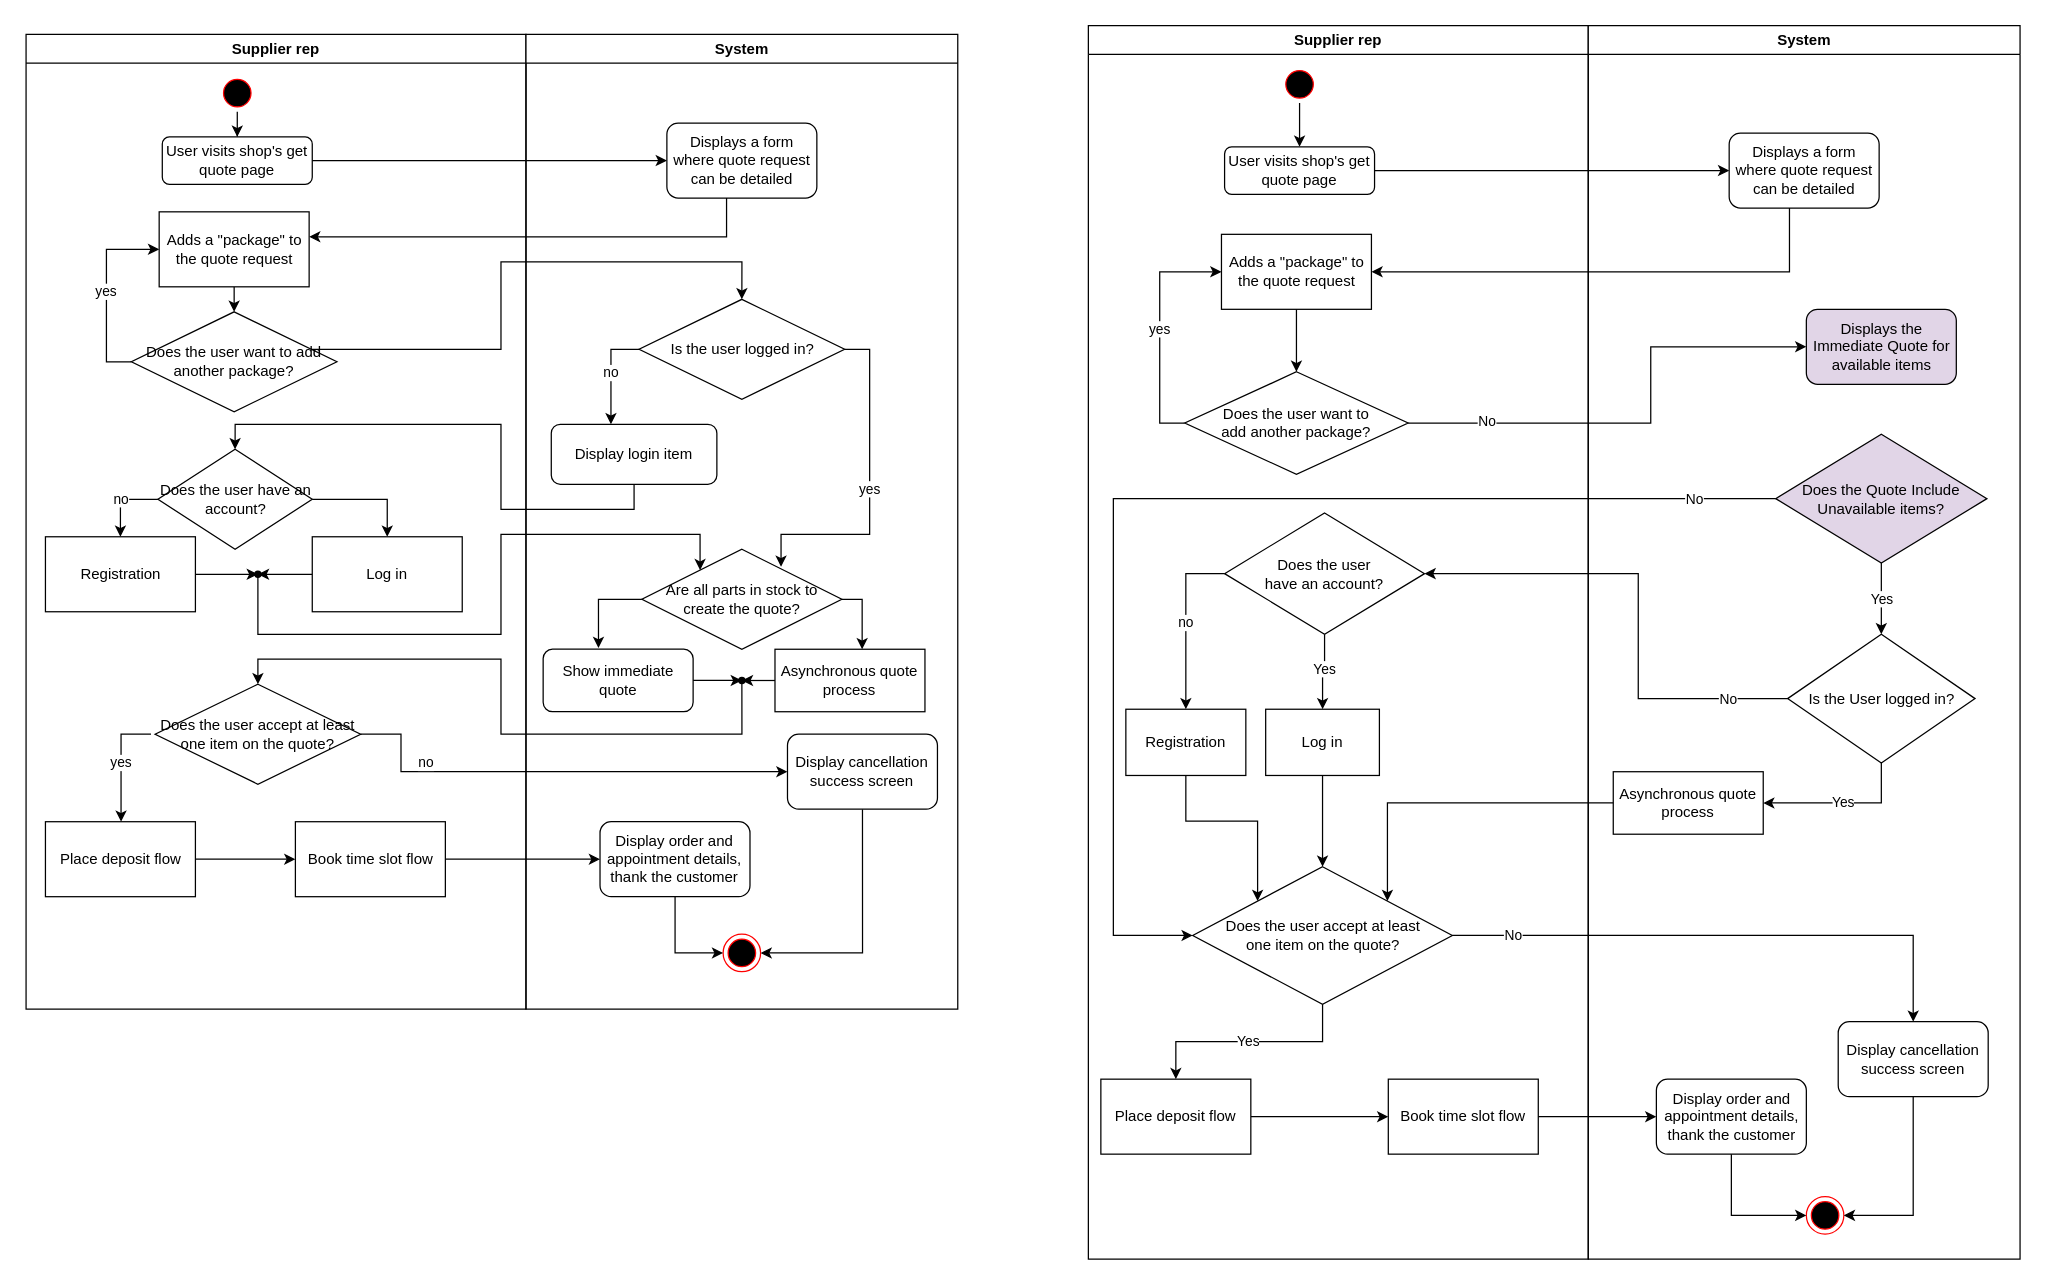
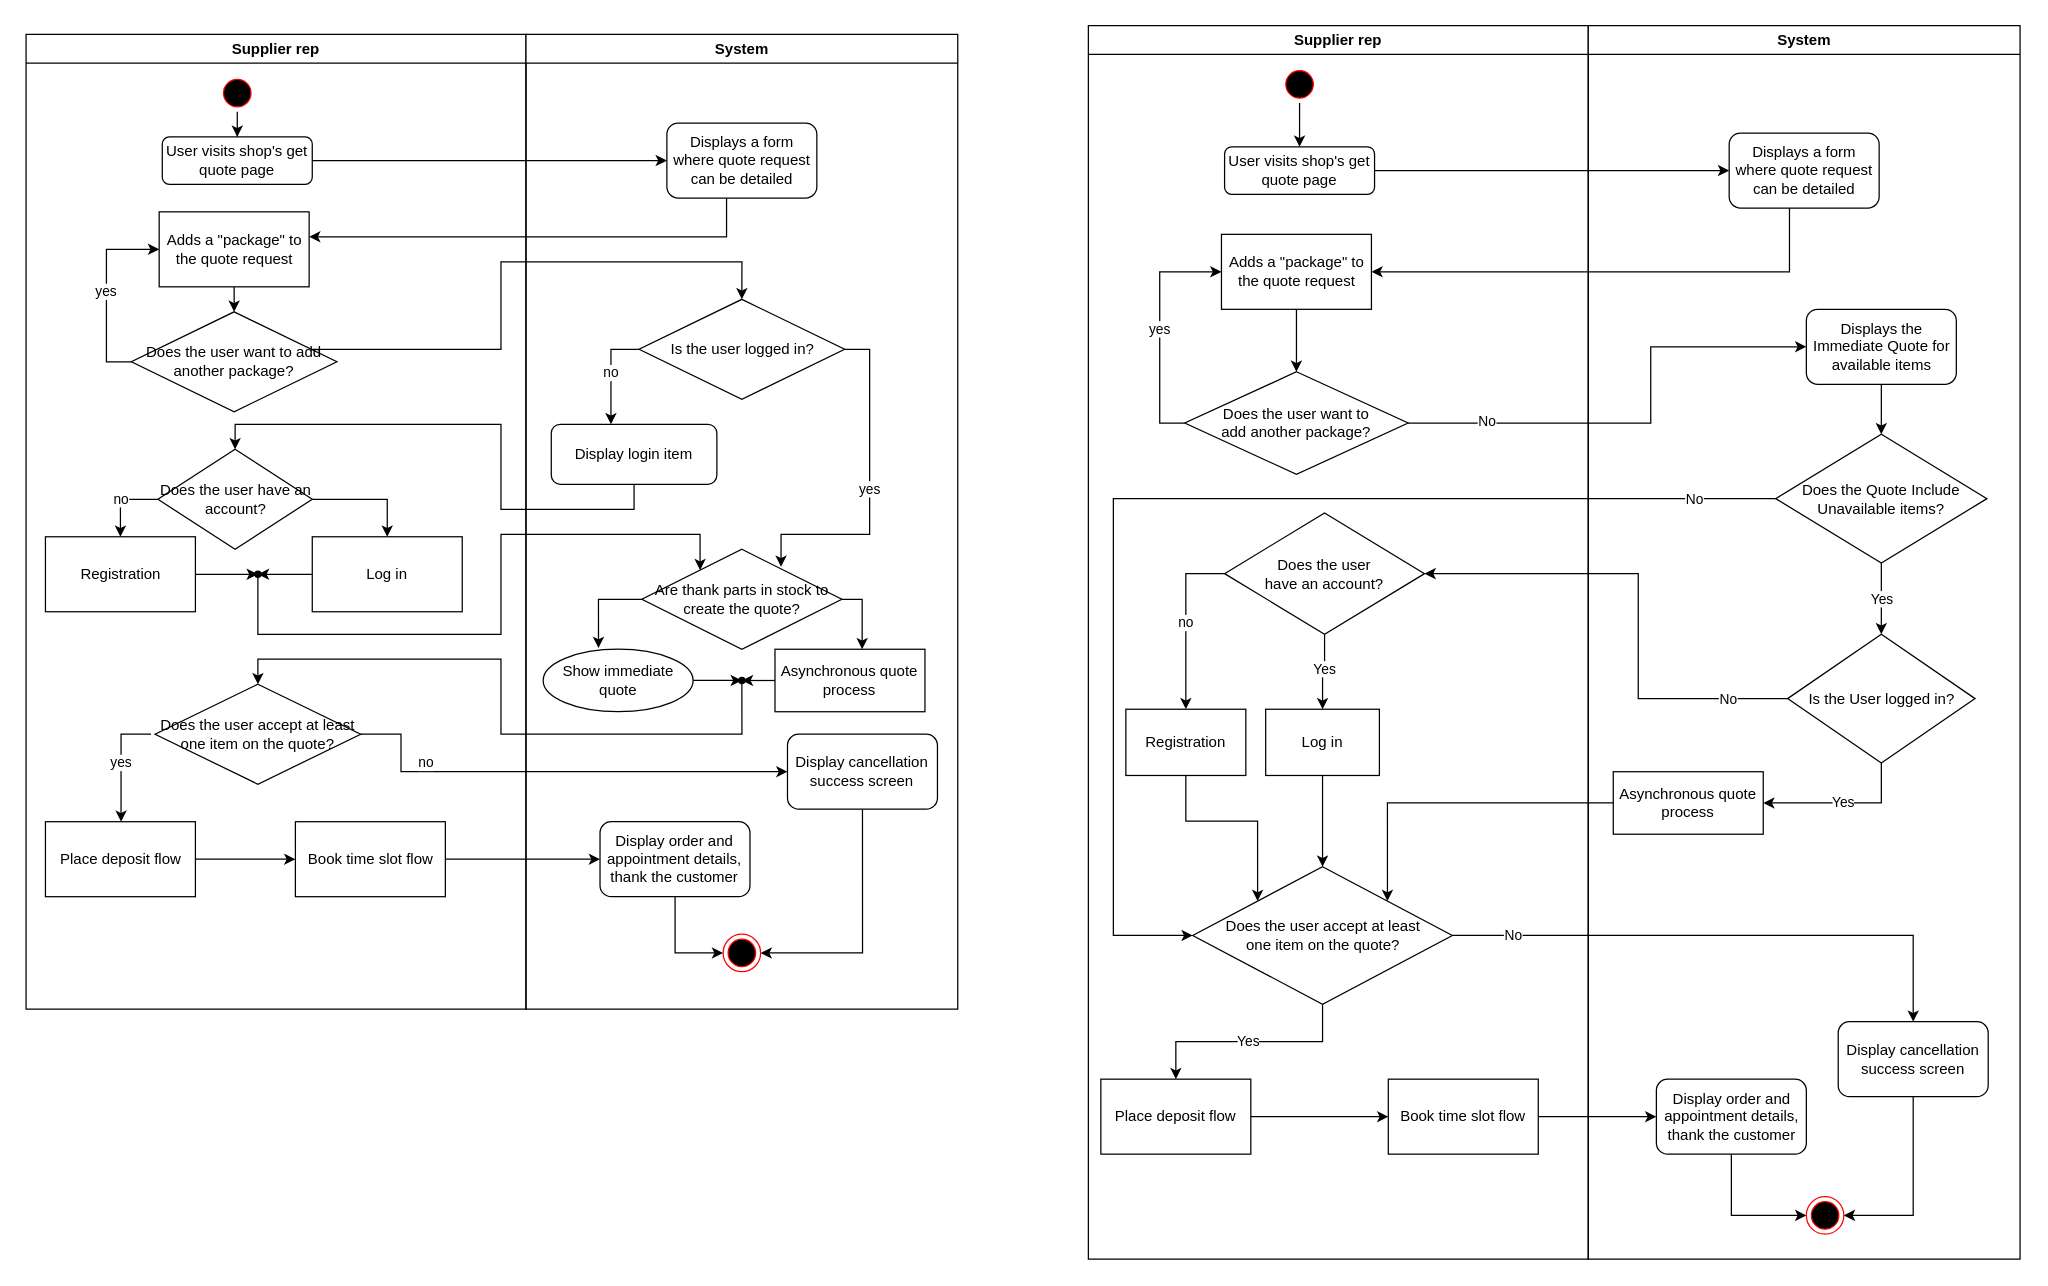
node "Displays the Immediate Quote for available items": fillcolor #e1d5e7 -> #ffffff
edge "Displays the Immediate Quote for available items" -> "Does the Quote Include Unavailable items?": added
node "Does the Quote Include Unavailable items?": fillcolor #e1d5e7 -> #ffffff
node "Are all parts in stock to create the quote?": label "Are all parts in stock to create the quote?" -> "Are thank parts in stock to create the quote?"
node "Show immediate quote": shape rounded rectangle -> ellipse
